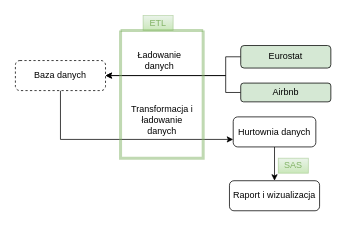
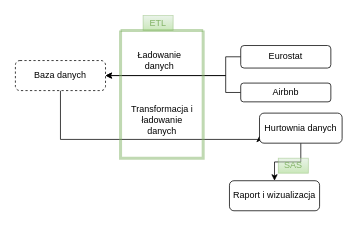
node "Eurostat": fillcolor #d5e8d4 -> #ffffff
node "Airbnb": fillcolor #d5e8d4 -> #ffffff
node "Hurtownia danych": moved (274, 132) -> (300, 128)
